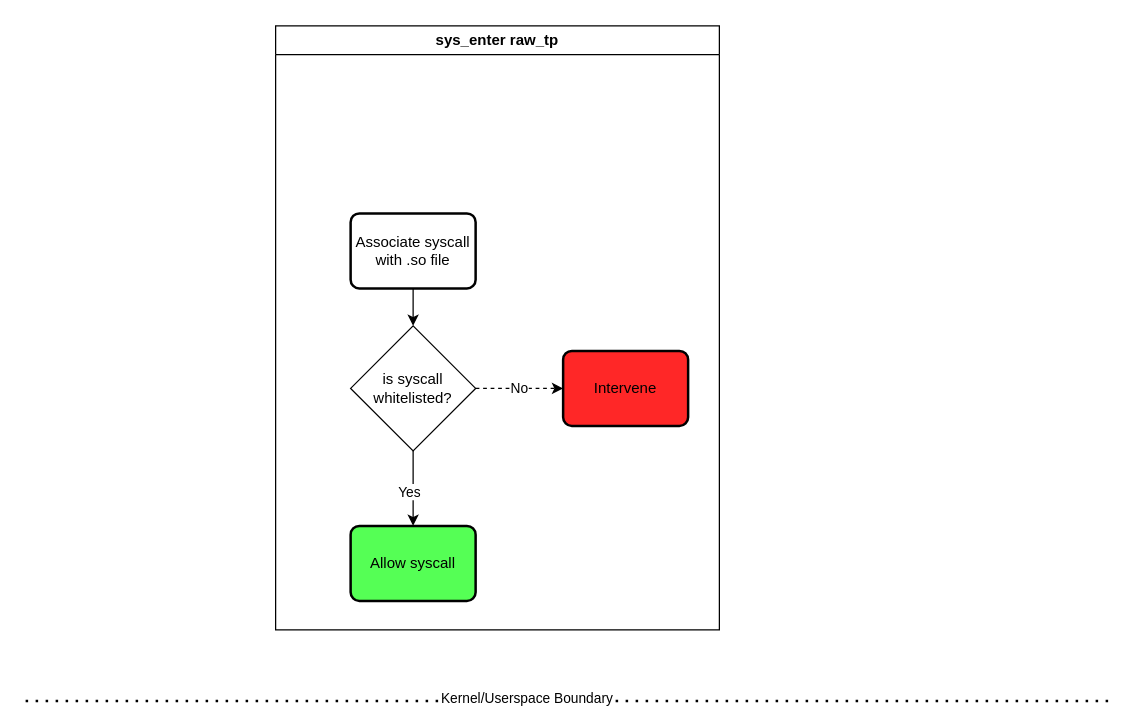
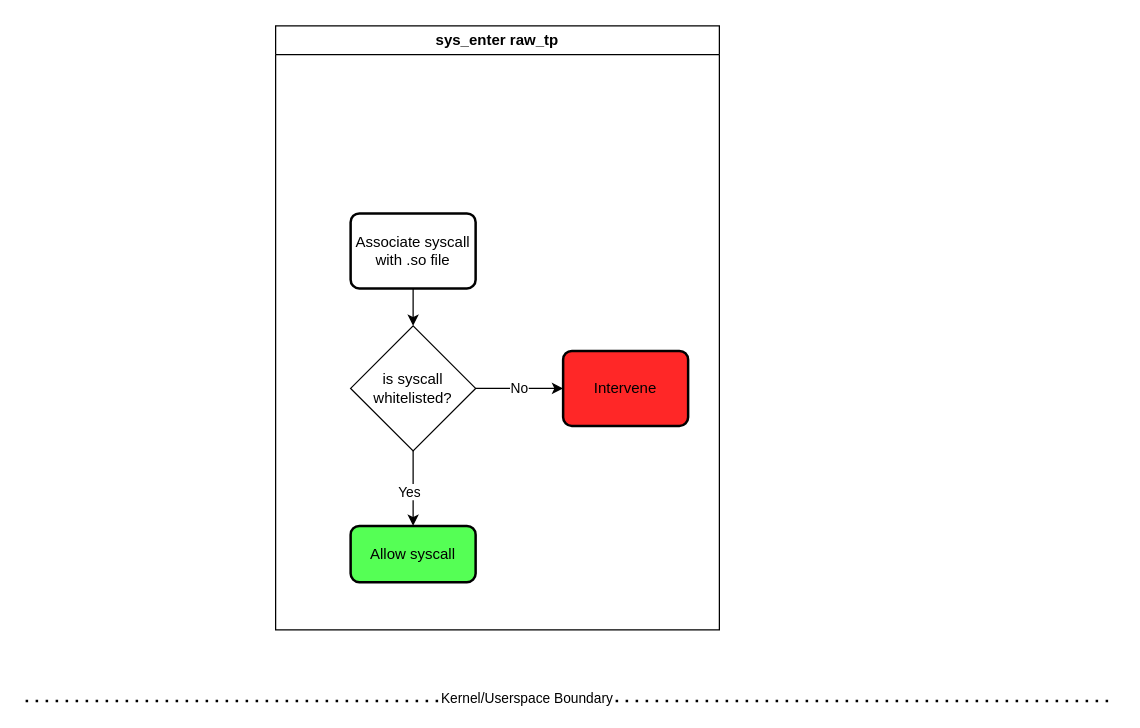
edge "is syscall whitelisted?" -> "Intervene": style dashed -> solid
node "Allow syscall": size 125x75 -> 125x56
